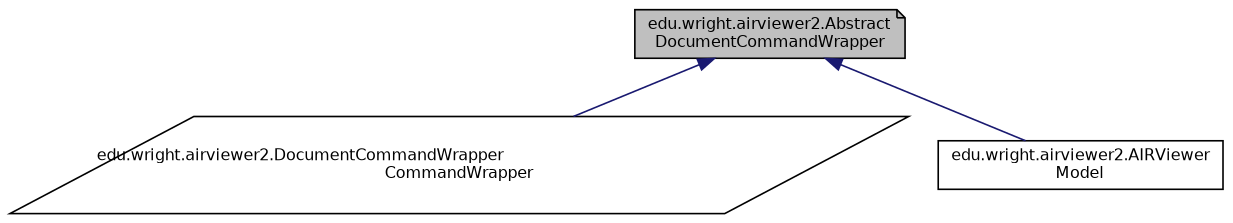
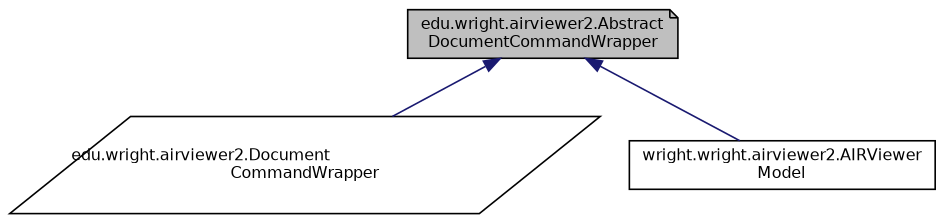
node "edu.wright.airviewer2.DocumentCommandWrapper CommandWrapper": label "edu.wright.airviewer2.DocumentCommandWrapper CommandWrapper" -> "edu.wright.airviewer2.Document CommandWrapper"
node "edu.wright.airviewer2.AIRViewer Model": label "edu.wright.airviewer2.AIRViewer Model" -> "wright.wright.airviewer2.AIRViewer Model"
